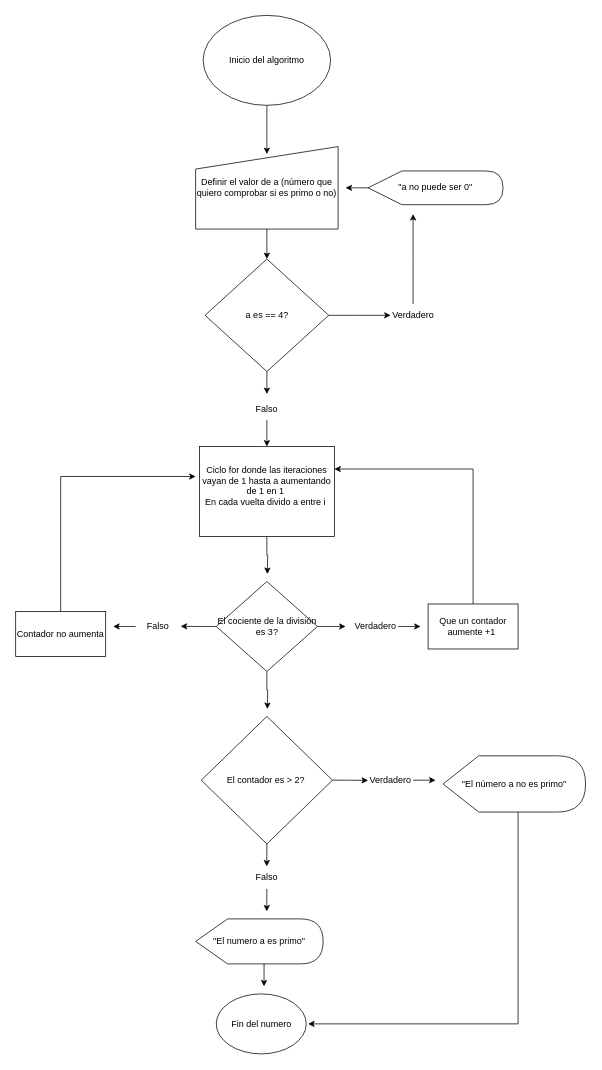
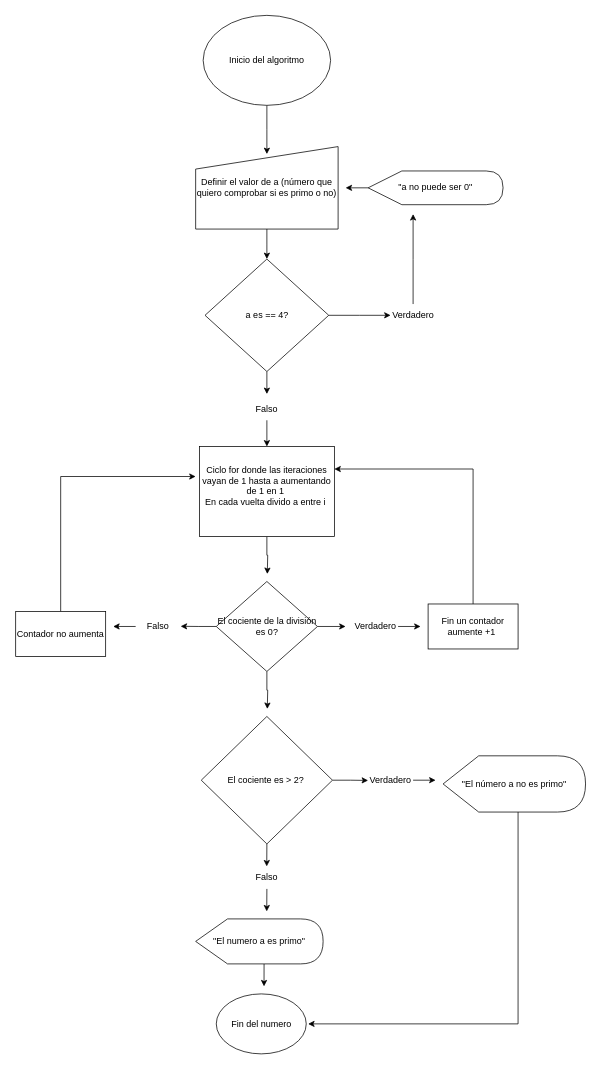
node "El cociente de la división es 3?": label "El cociente de la división es 3?" -> "El cociente de la división es 0?"
node "Que un contador aumente +1": label "Que un contador aumente +1" -> "Fin un contador aumente +1"
node "El contador es > 2?": label "El contador es > 2?" -> "El cociente es > 2?"
